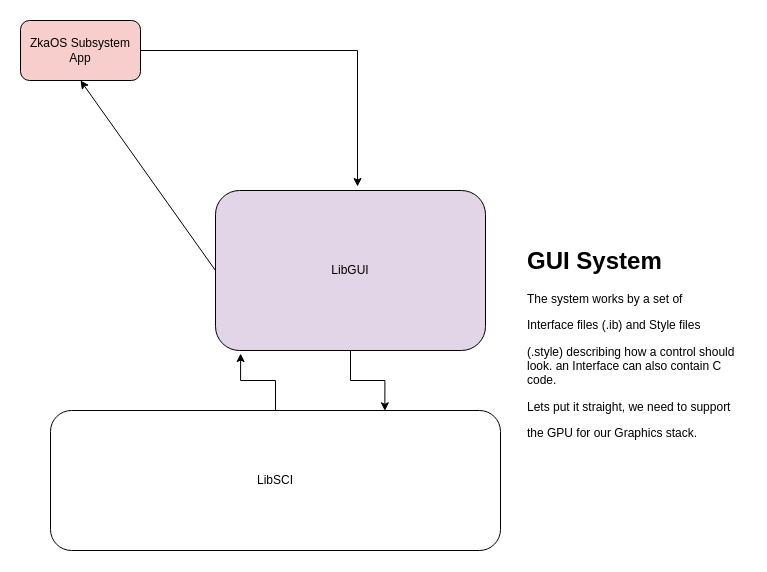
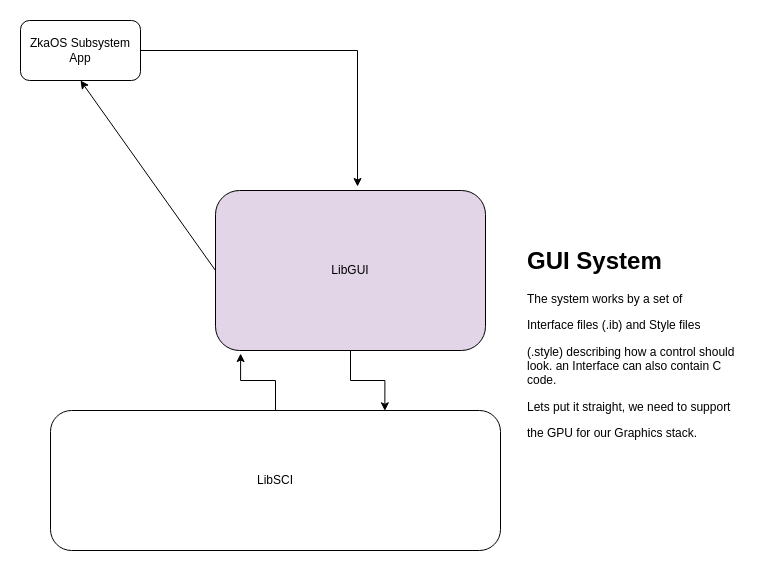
node "ZkaOS Subsystem App": fillcolor #f8cecc -> #ffffff
